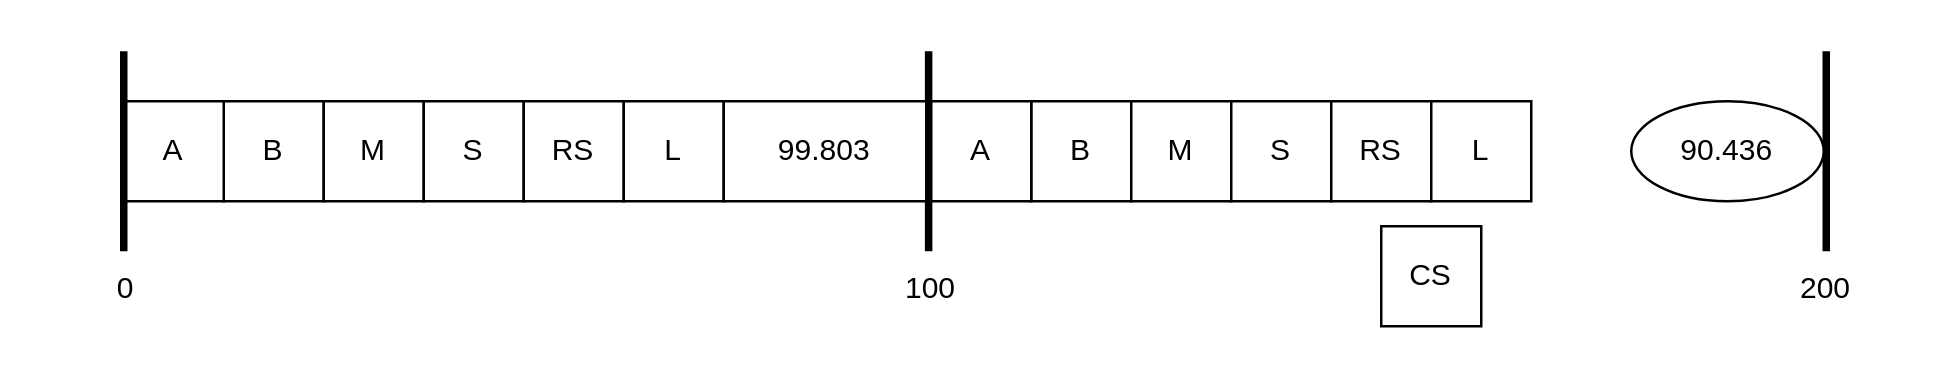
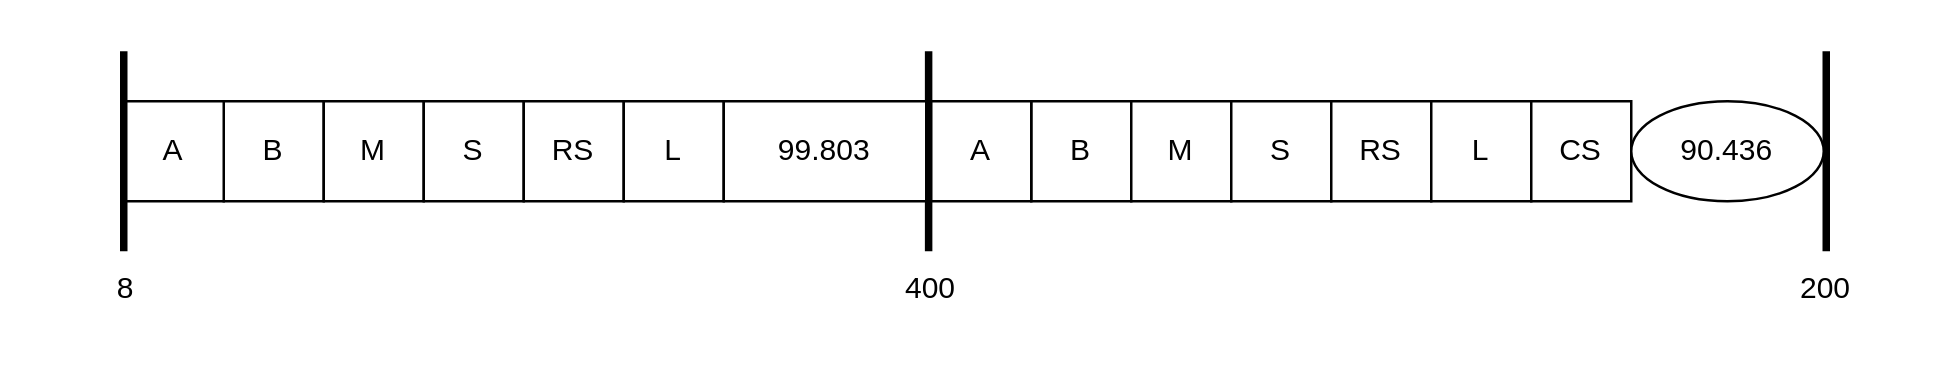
node "CS": moved (1431, 276) -> (1581, 151)
node "0": label "0" -> "8"
node "100": label "100" -> "400"
